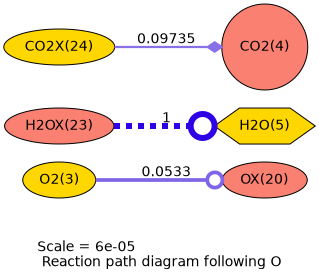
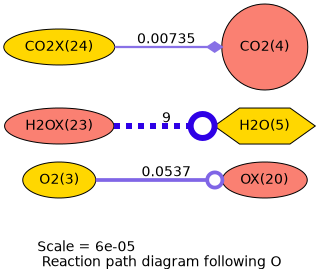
edge "CO2X(24)" -> "CO2(4)": label " 0.09735" -> " 0.00735"
edge "H2OX(23)" -> "H2O(5)": label " 1" -> " 9"
edge "O2(3)" -> "OX(20)": label " 0.0533" -> " 0.0537"
